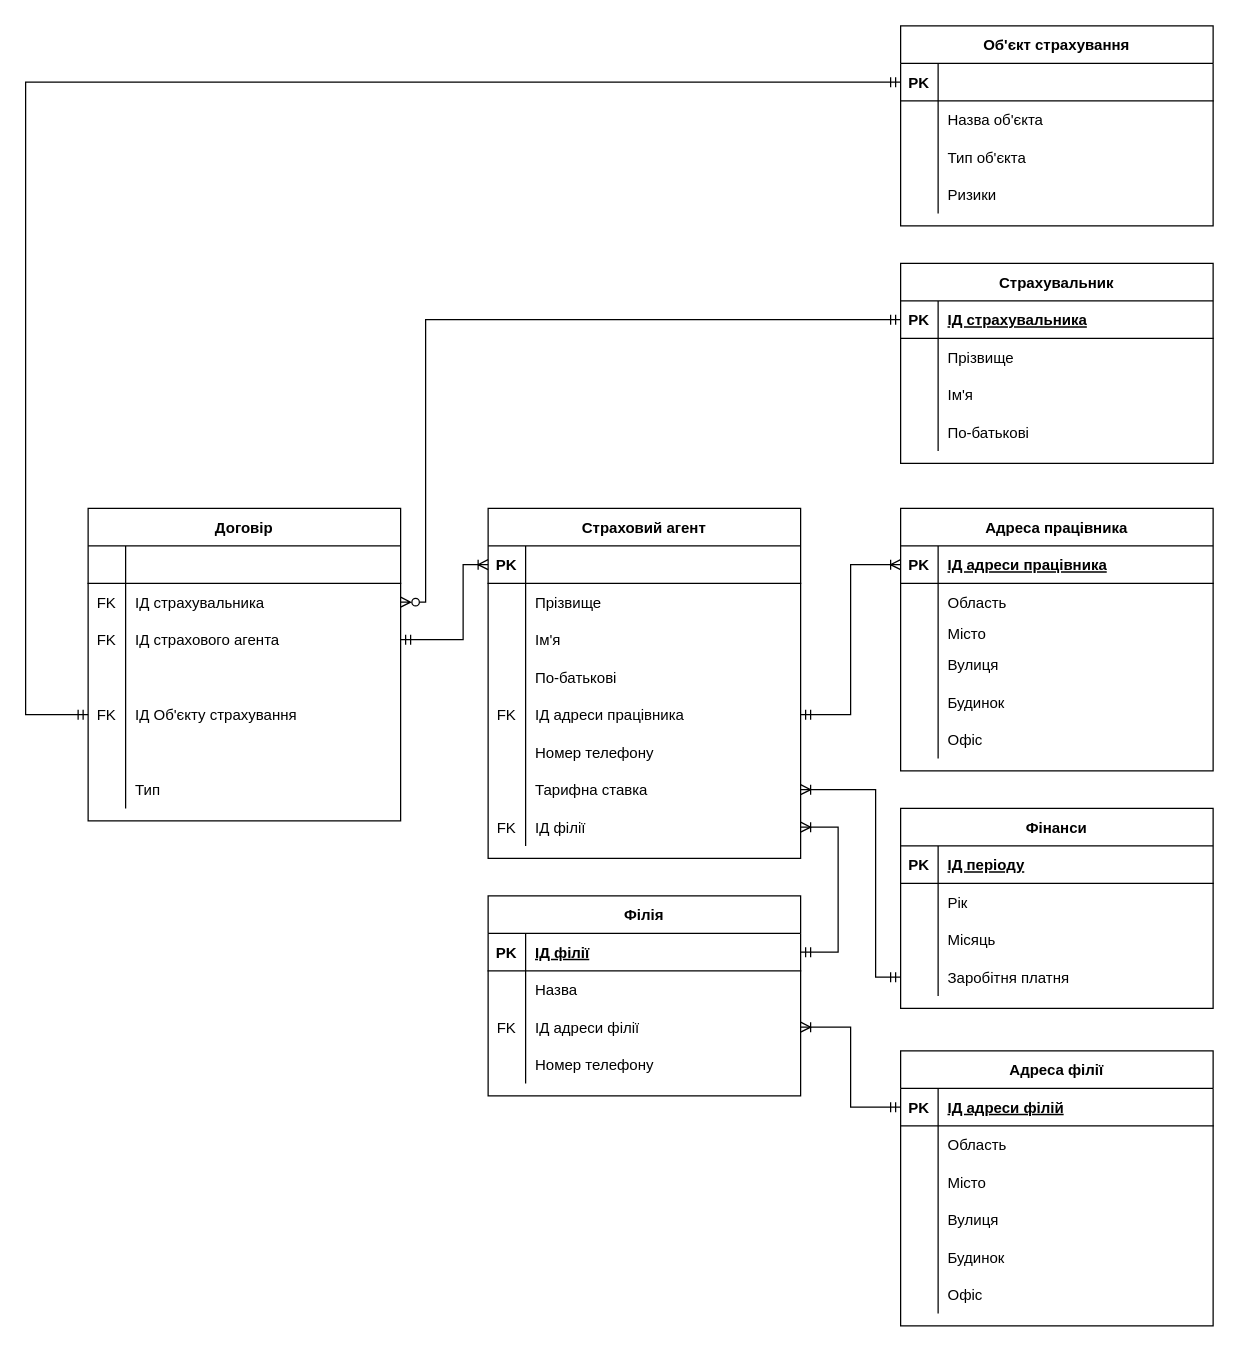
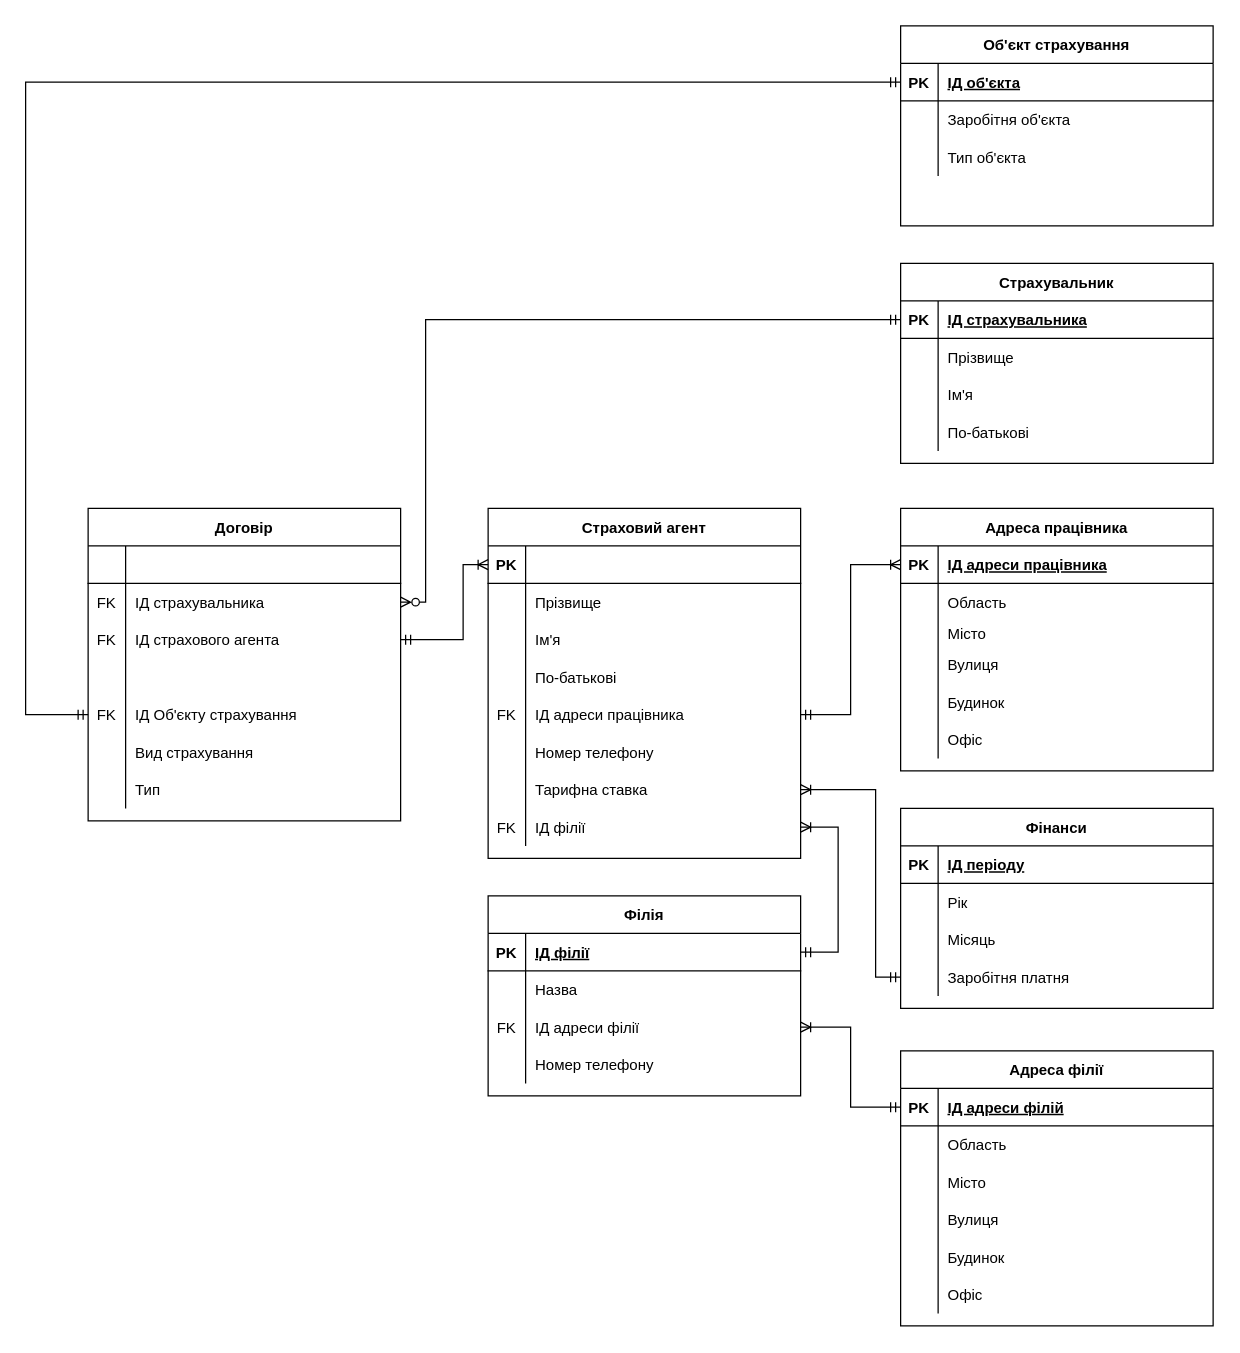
node "ІД об'єкта": added
node "Назва об'єкта": label "Назва об'єкта" -> "Заробітня об'єкта"
node "Ризики": removed
node "Вид страхування": added
